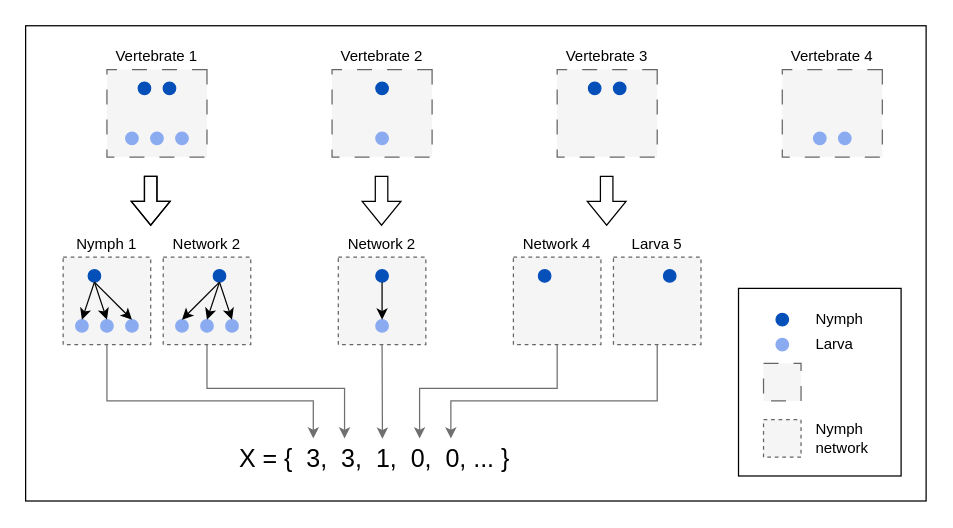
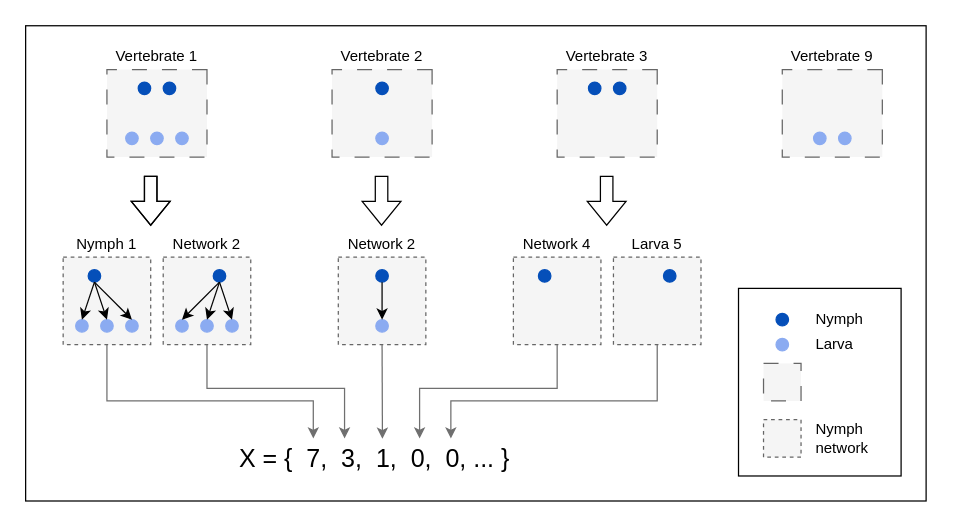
node "Vertebrate 4": label "Vertebrate 4" -> "Vertebrate 9"
node "X = { 3, 3, 1, 0, 0, ... }": label "X = { 3, 3, 1, 0, 0, ... }" -> "X = { 7, 3, 1, 0, 0, ... }"
